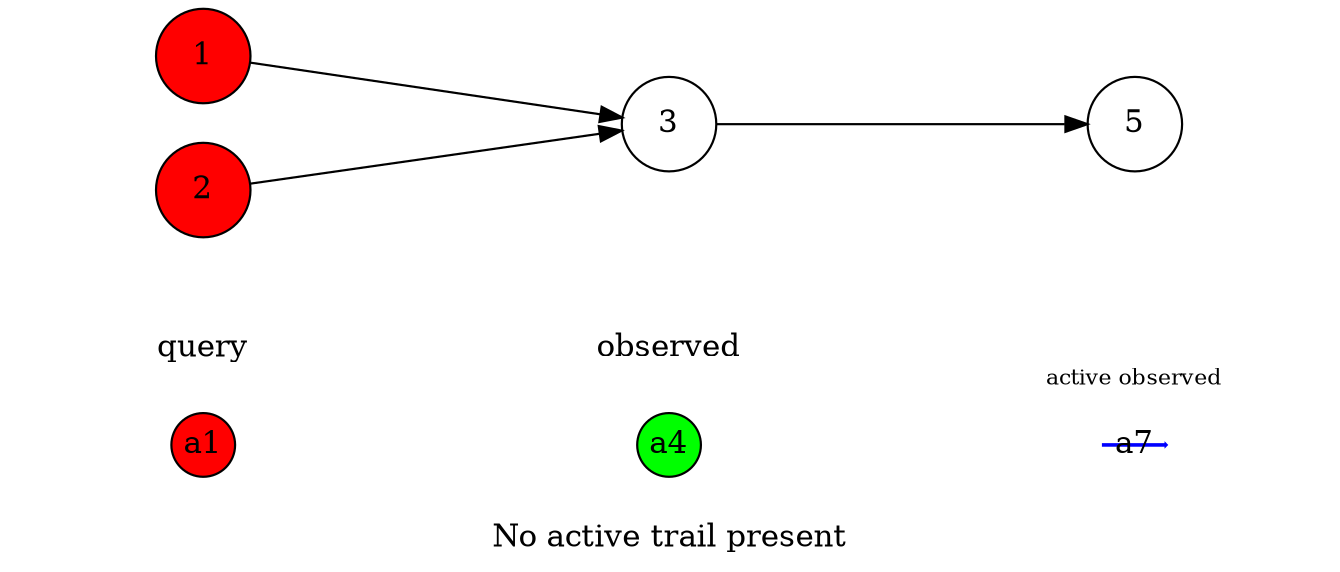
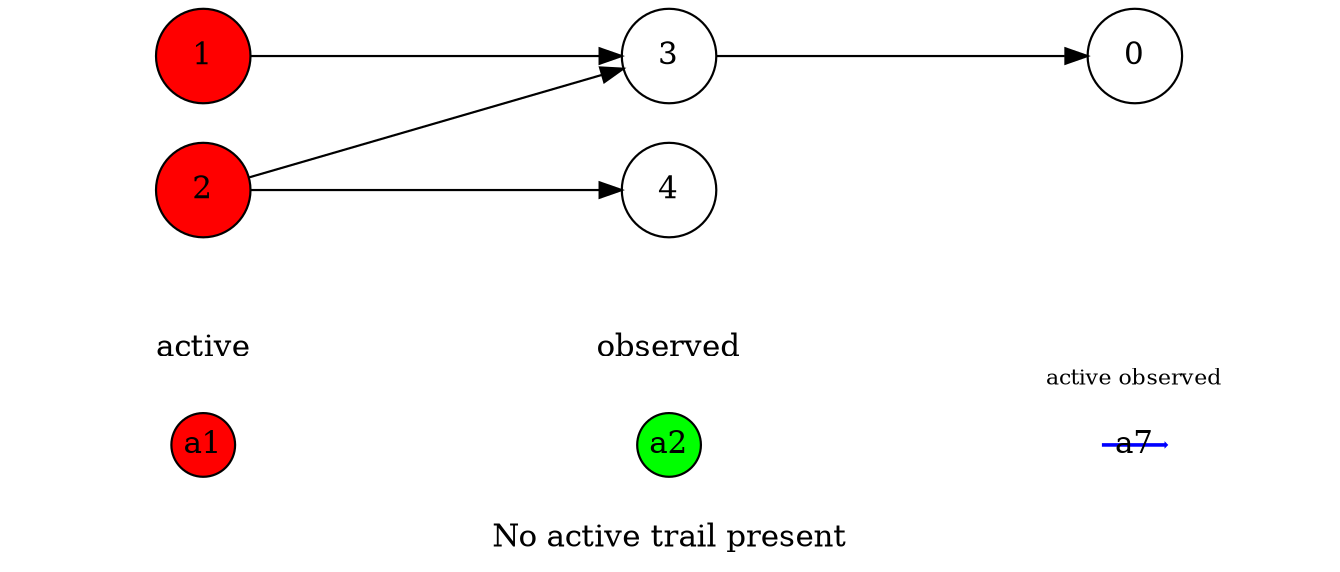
node "5": label "5" -> "0"
node "4": added
node "query": label "query" -> "active"
node "a4": label "a4" -> "a2"
